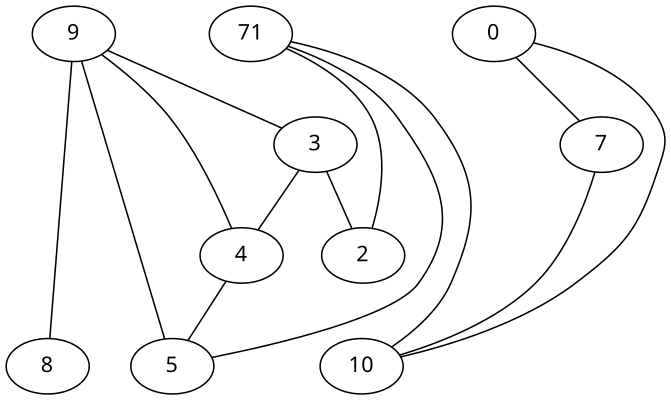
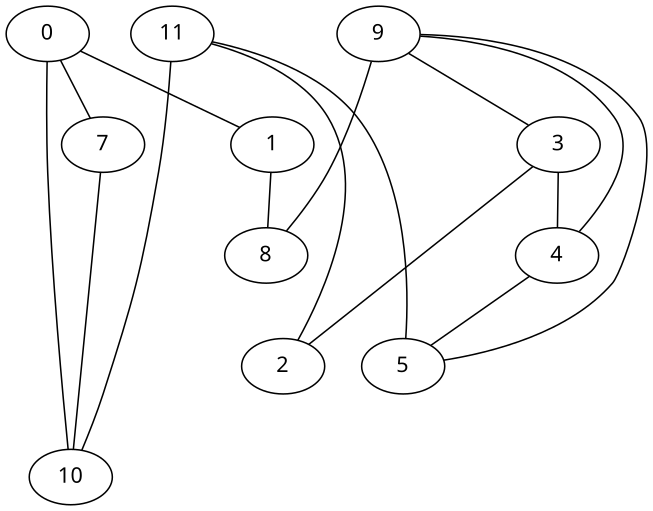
node "71": label "71" -> "11"
node "1": added
